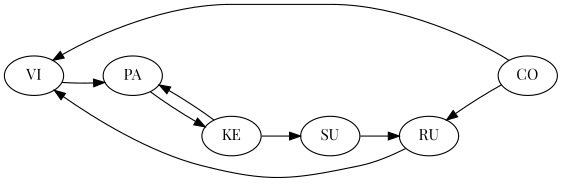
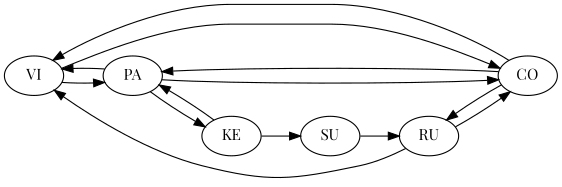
edge "VI" -> "CO": added
edge "PA" -> "VI": added
edge "CO" -> "PA": added
edge "PA" -> "CO": added
edge "RU" -> "CO": added
